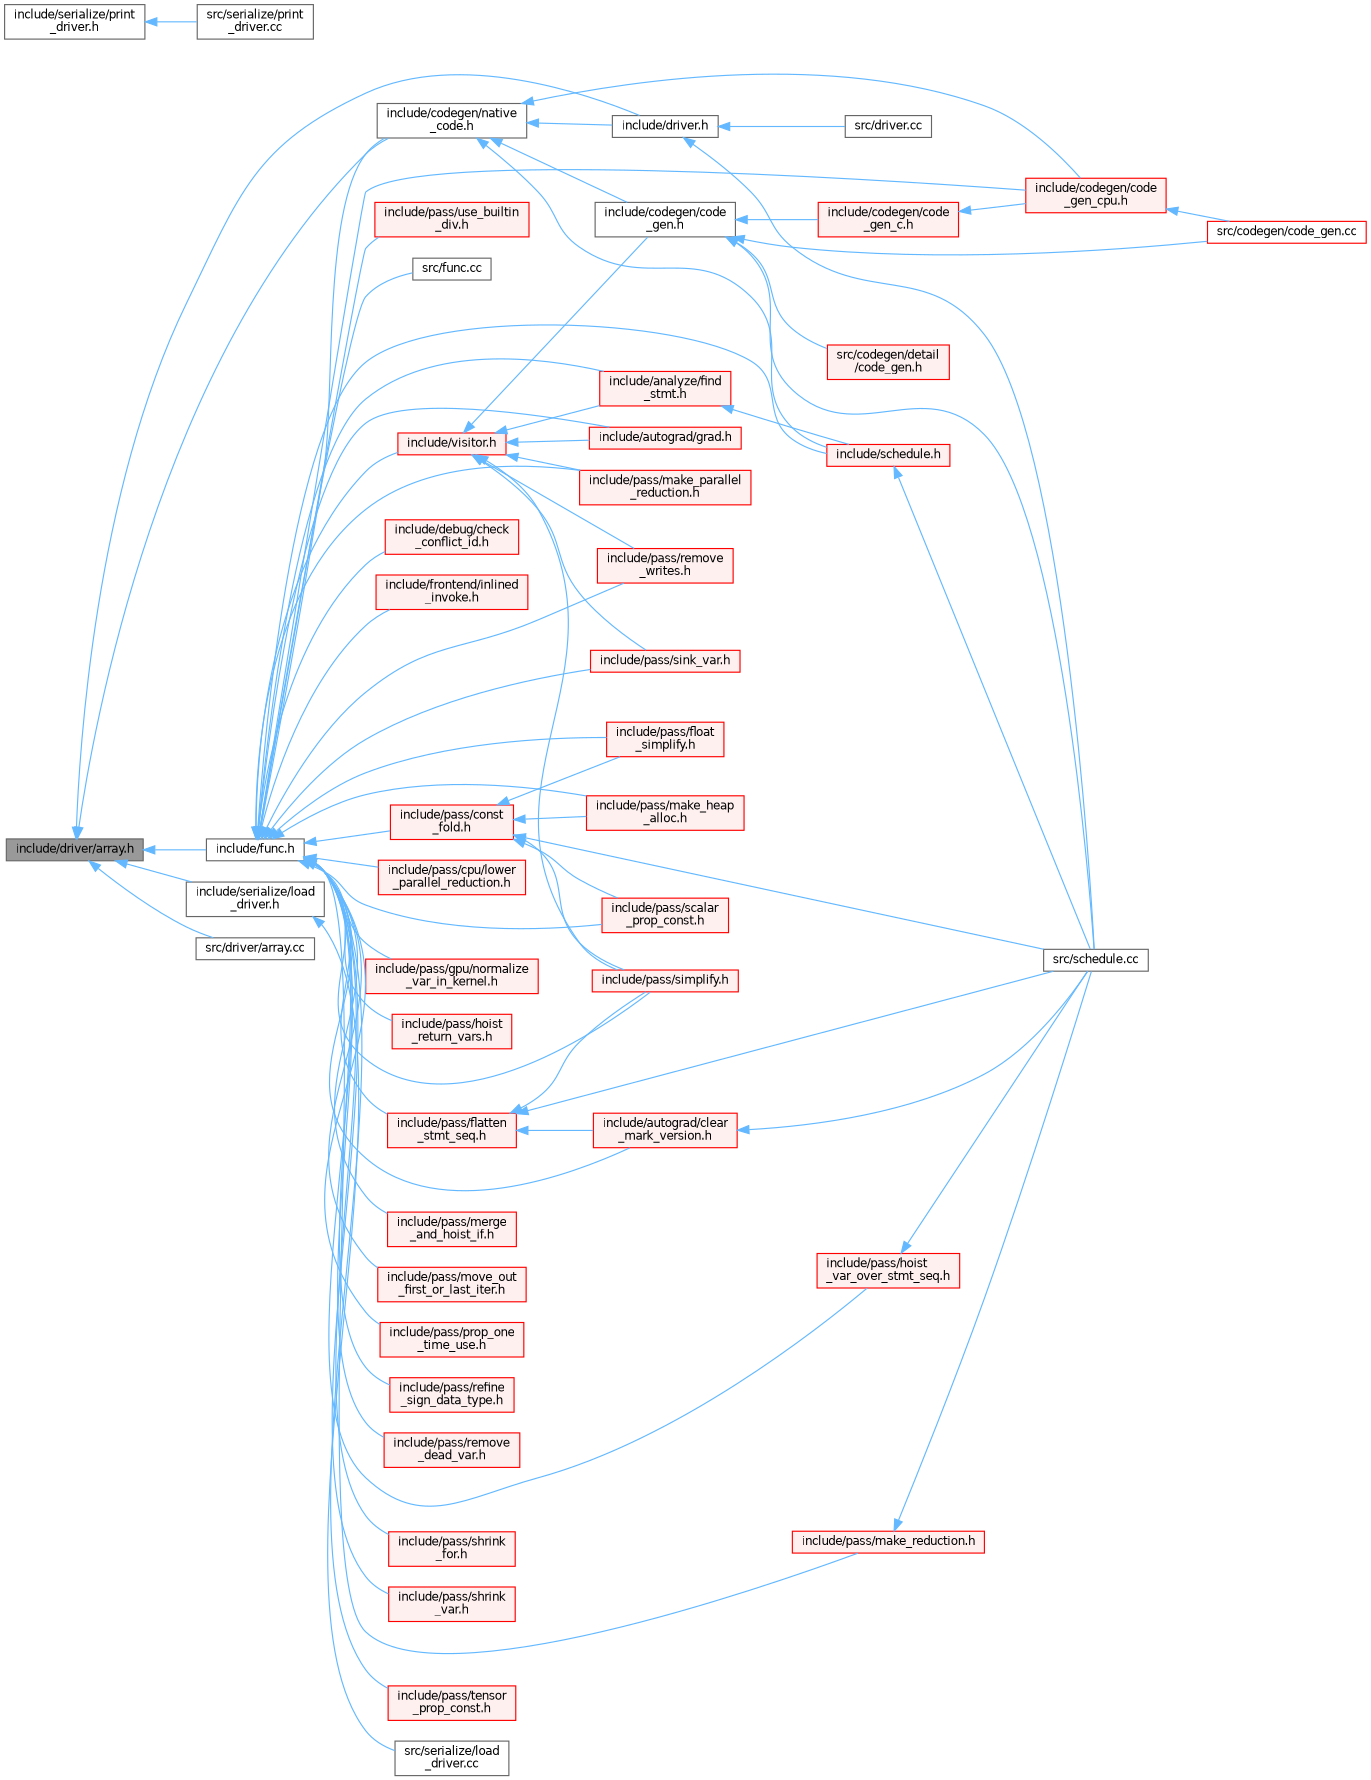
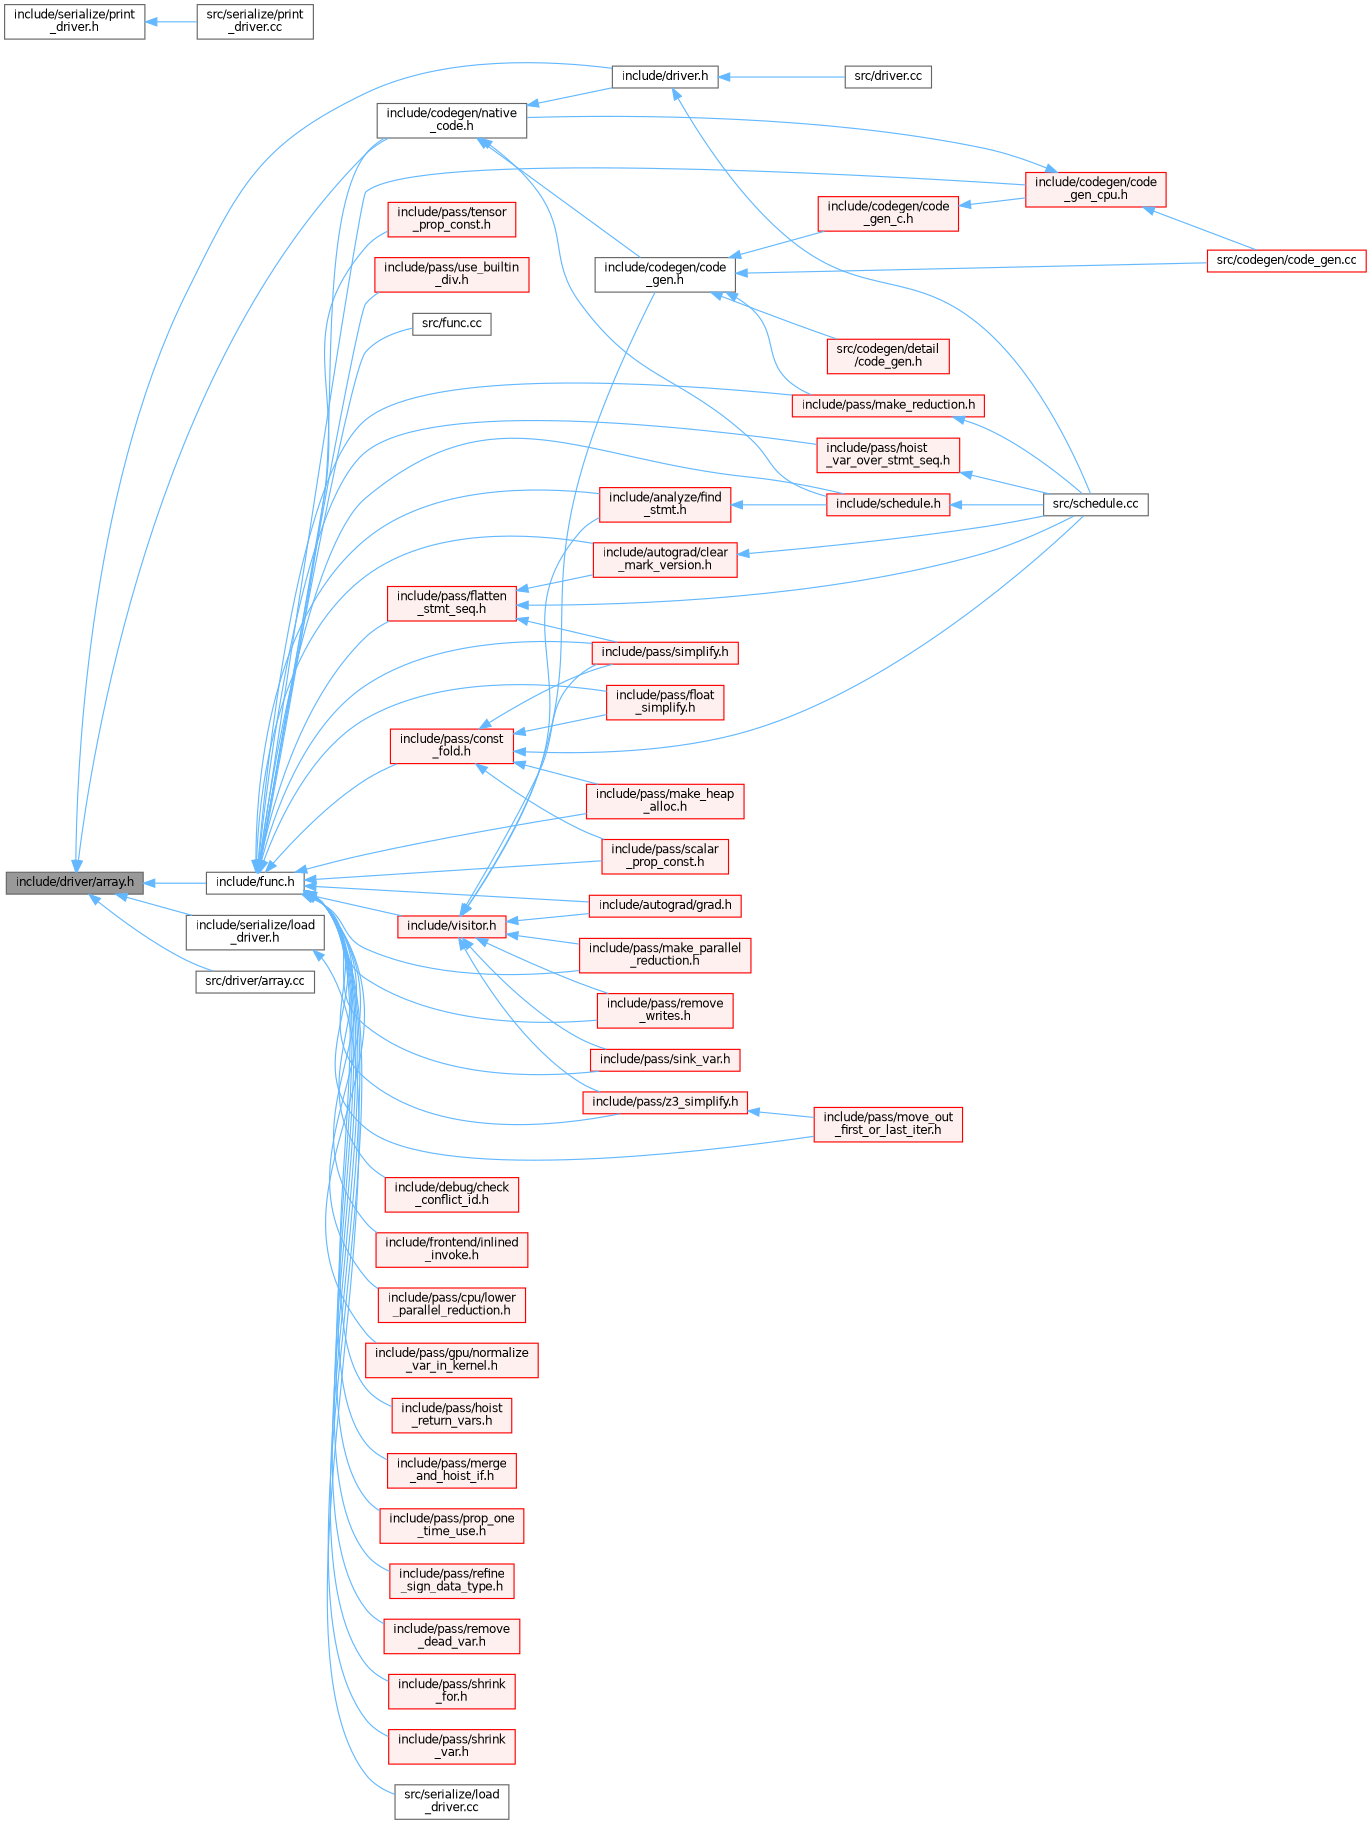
edge "include/codegen/code _gen_cpu.h" -> "include/codegen/native _code.h": reversed
edge "src/schedule.cc" -> "include/codegen/code _gen.h": now "include/pass/make_reduction.h" -> "include/codegen/code _gen.h"
node "include/pass/z3_simplify.h": added
